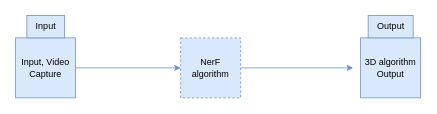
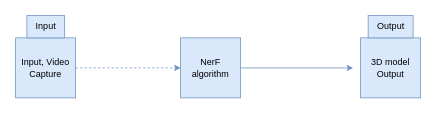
edge "Input, Video Capture" -> "NerF algorithm": style solid -> dashed
node "NerF algorithm": style dashed -> solid
node "3D algorithm Output": label "3D algorithm Output" -> "3D model Output"
